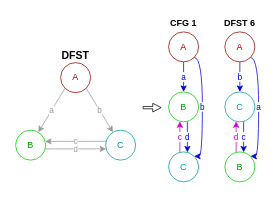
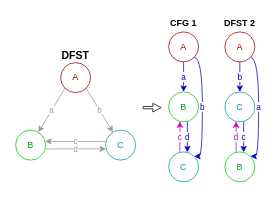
node "DFST 6": label "DFST 6" -> "DFST 2"
